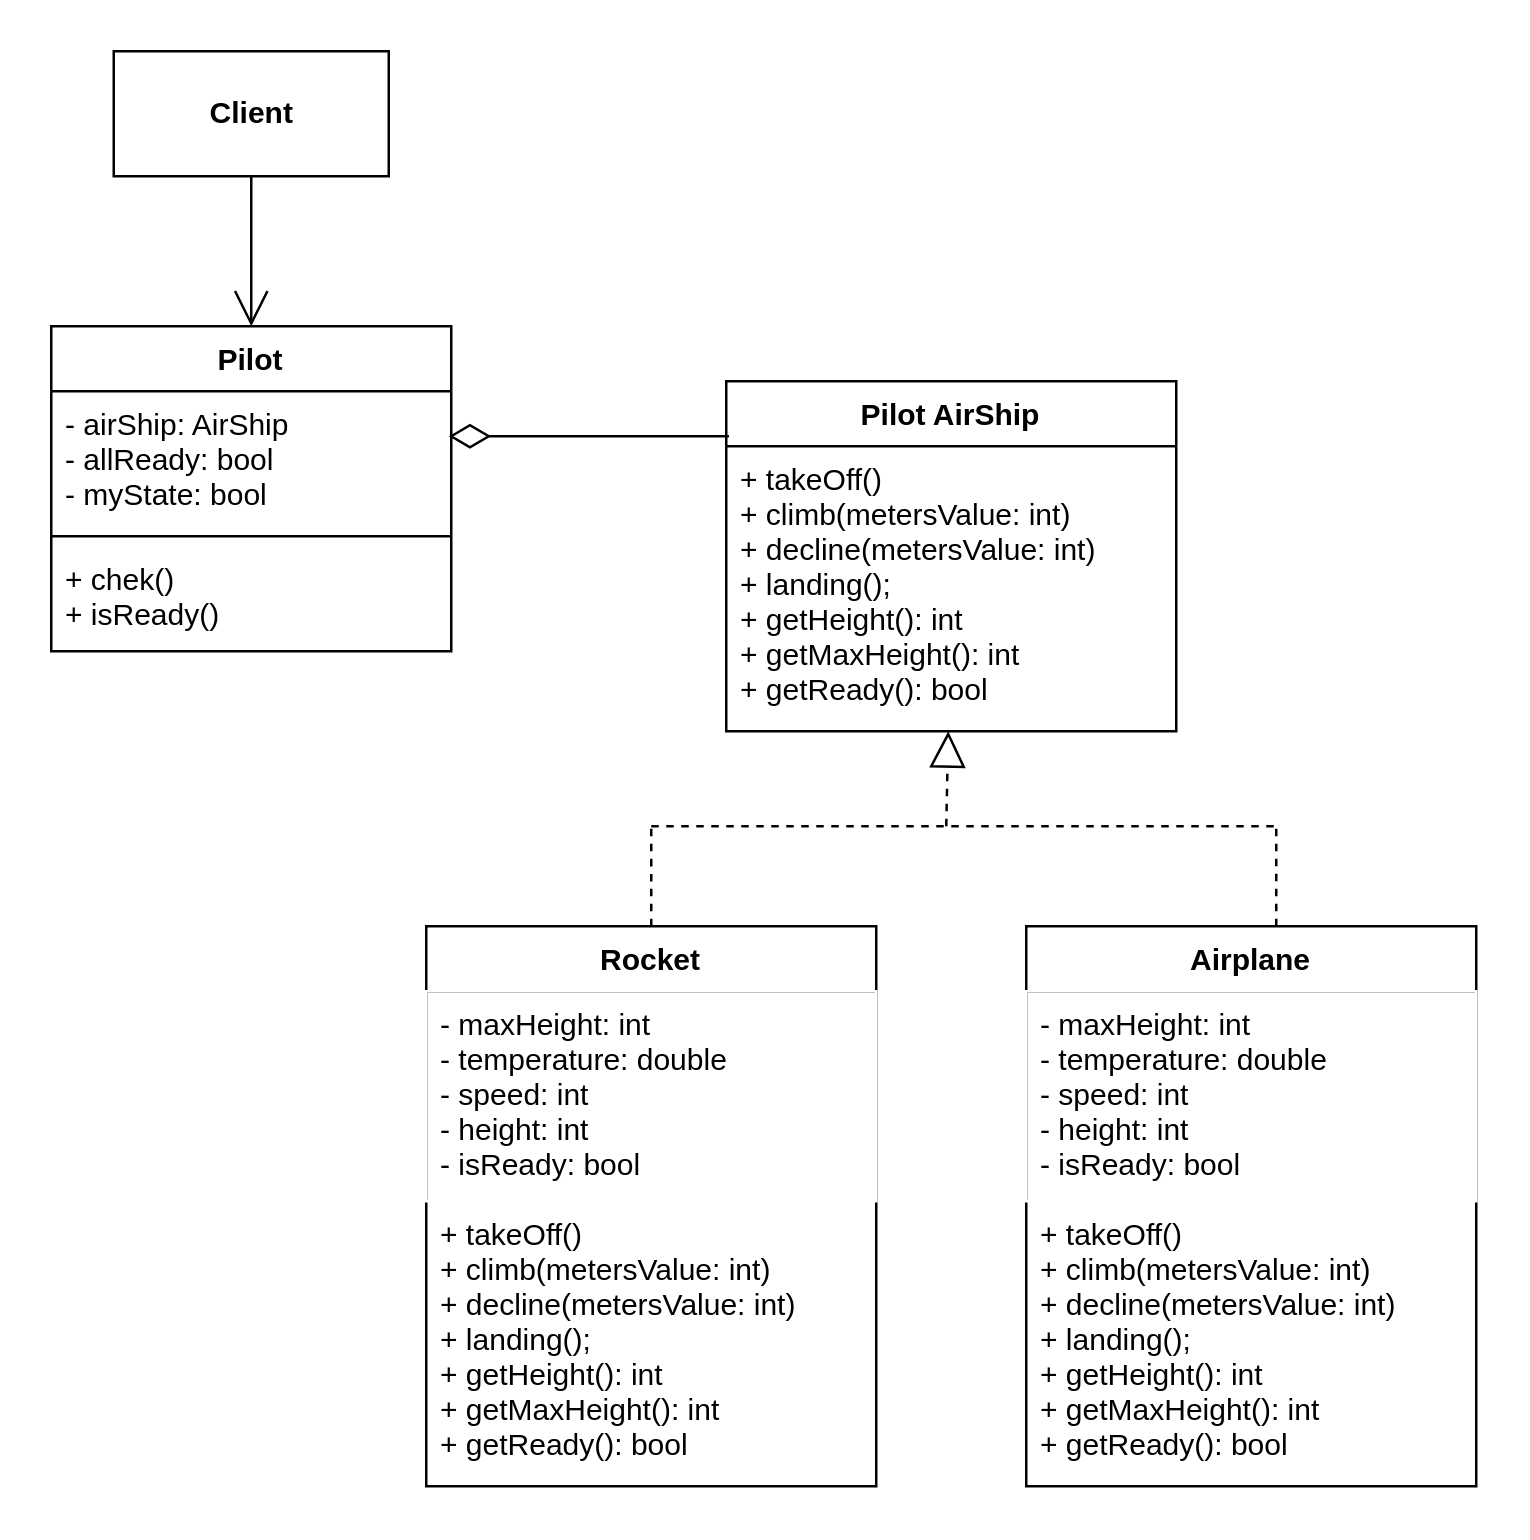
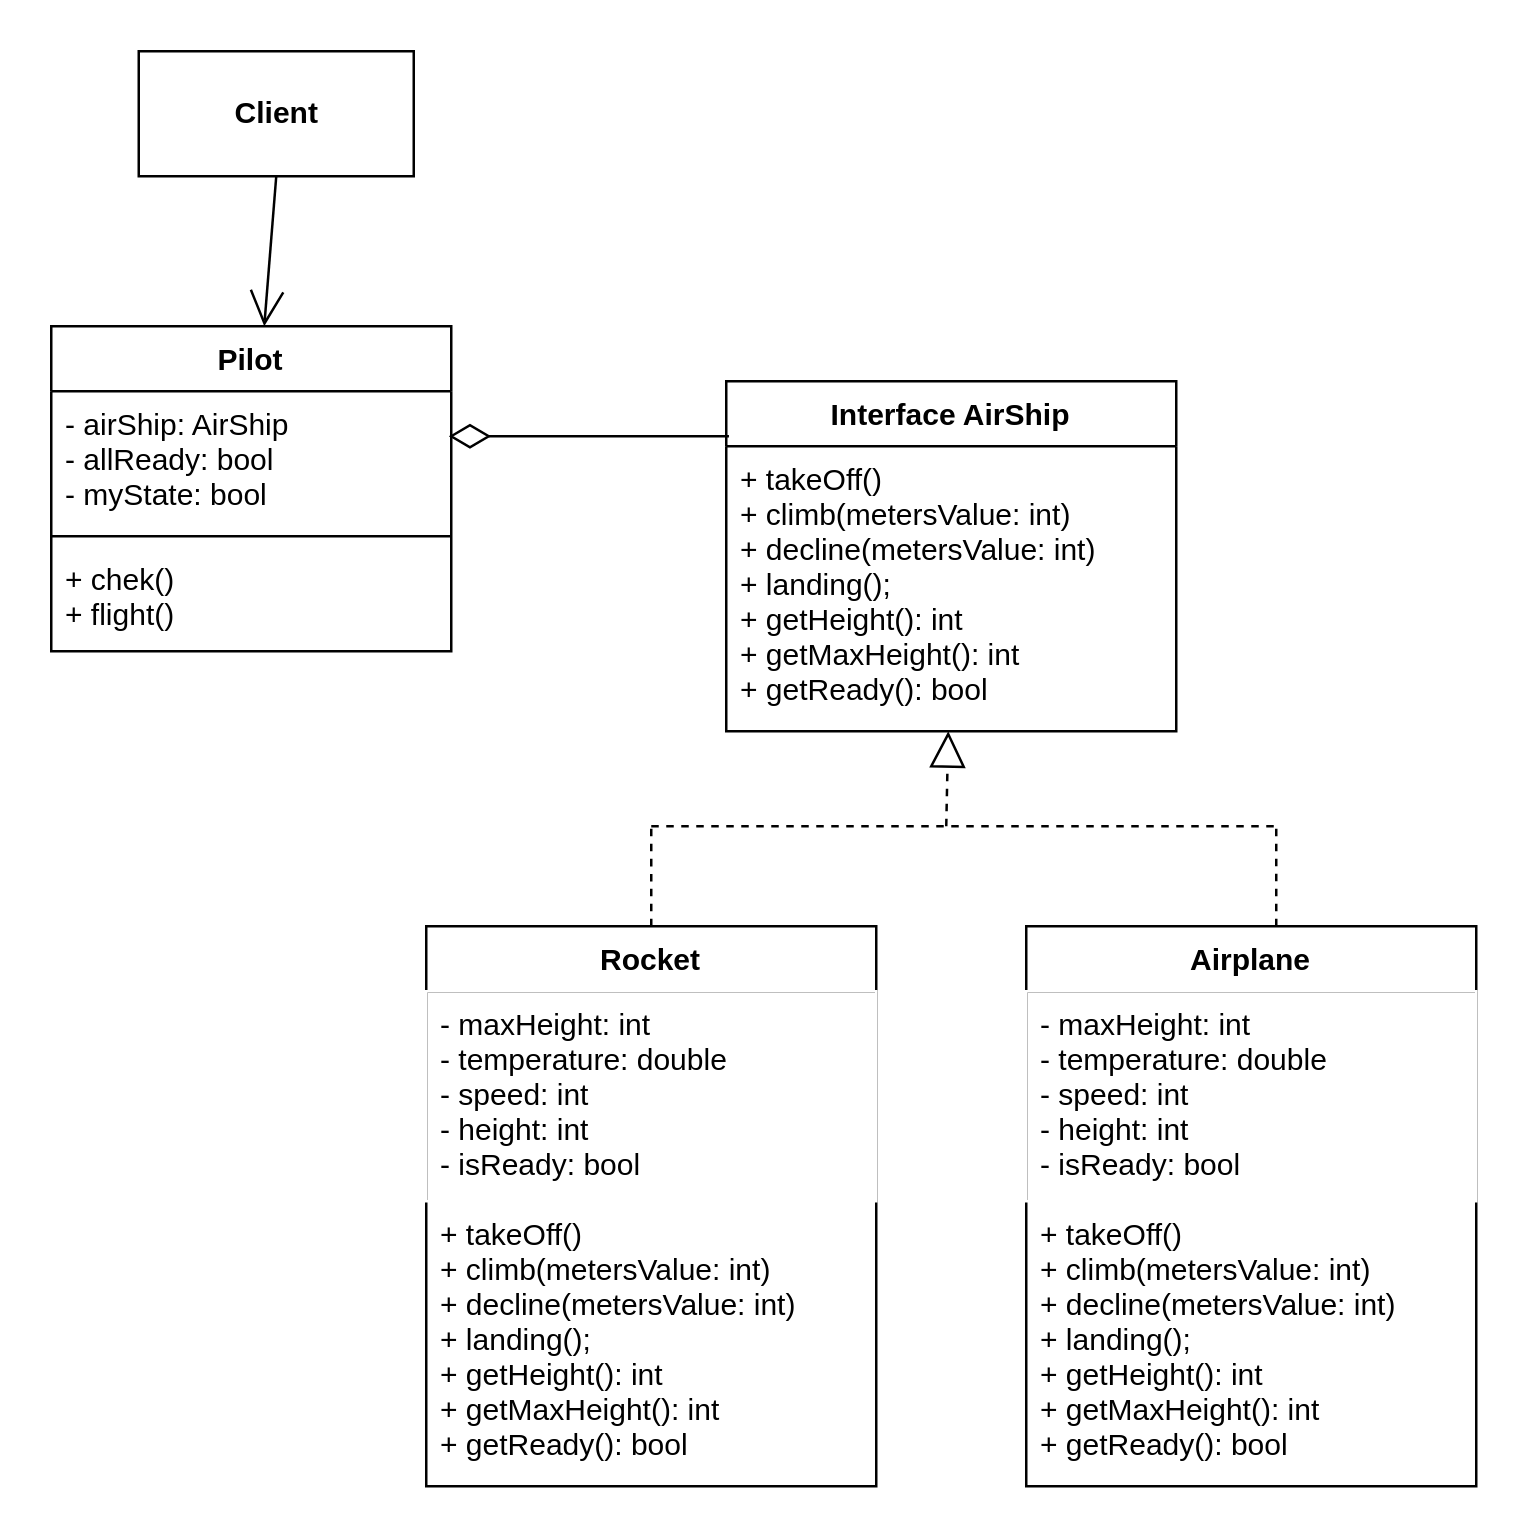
node "Client": moved (251, 114) -> (276, 114)
node "Pilot AirShip": label "Pilot AirShip" -> "Interface AirShip"
node "+ chek() + isReady()": label "+ chek() + isReady()" -> "+ chek() + flight()"
